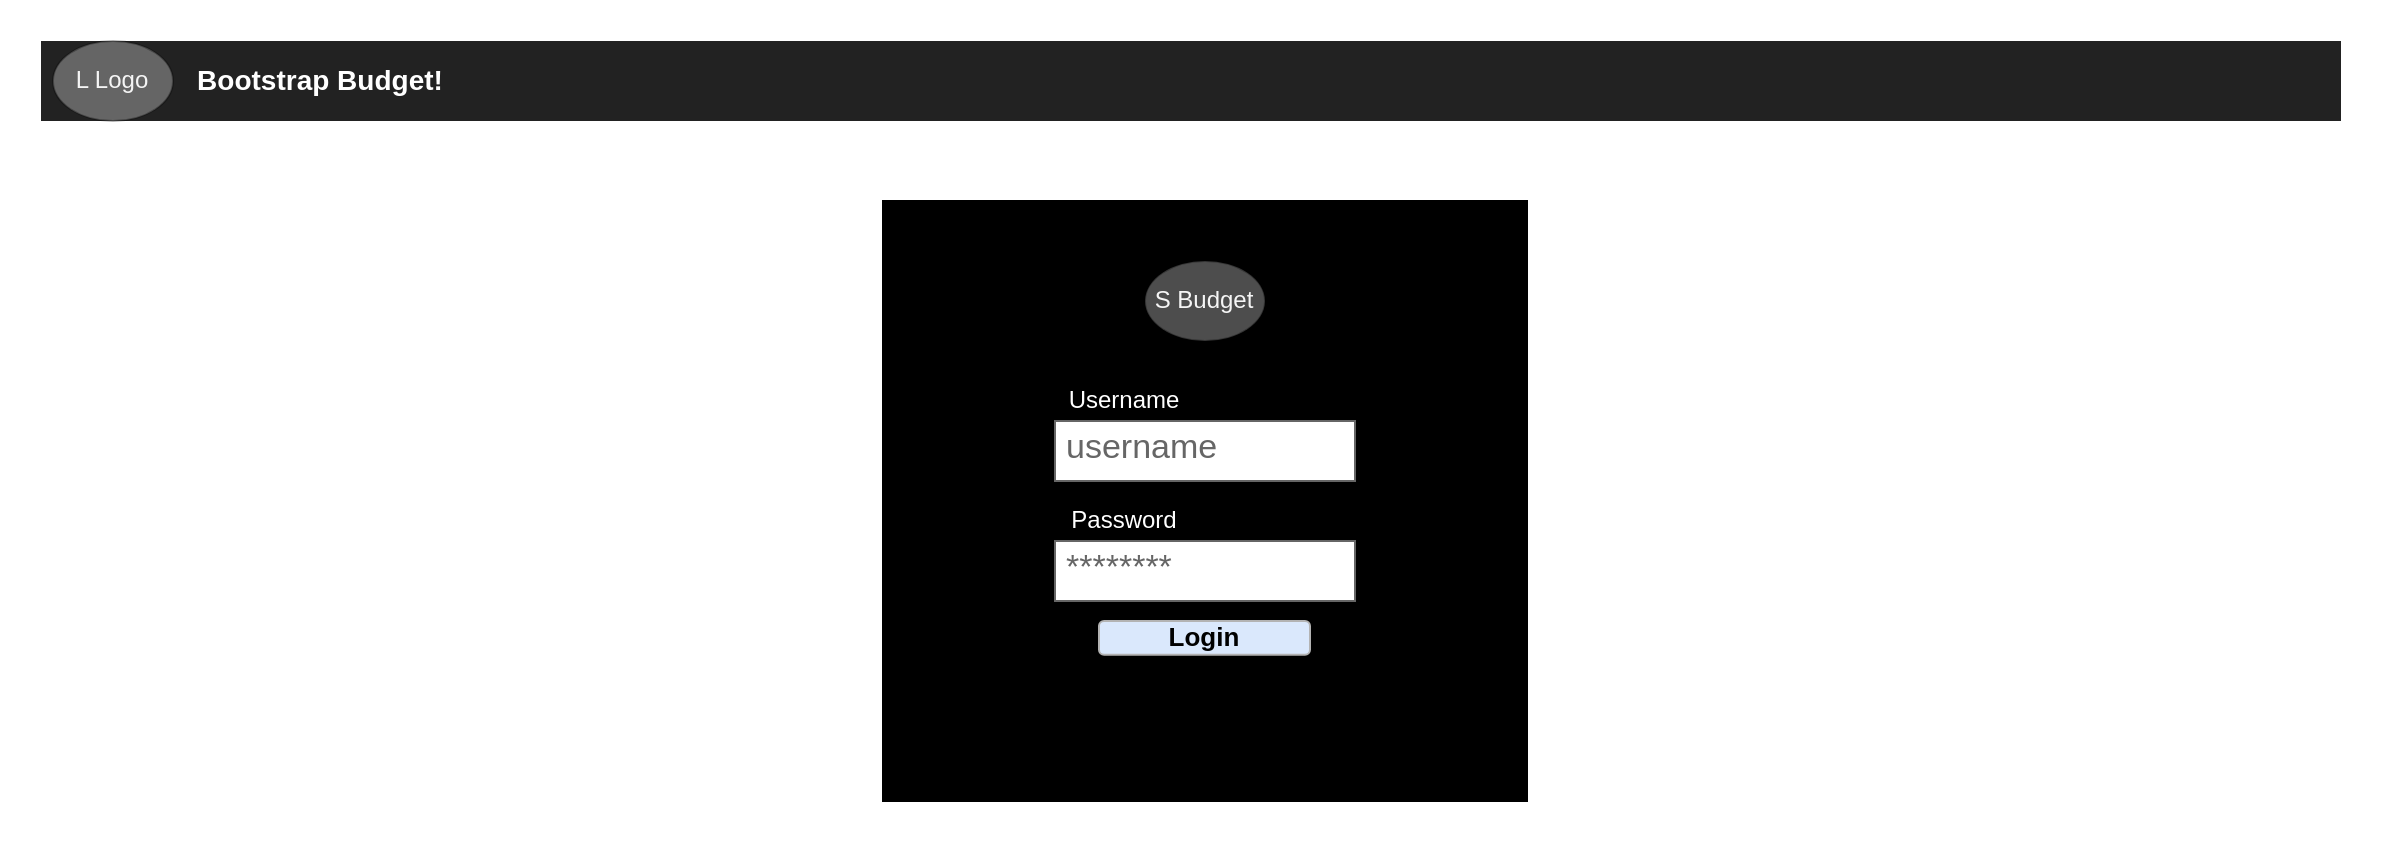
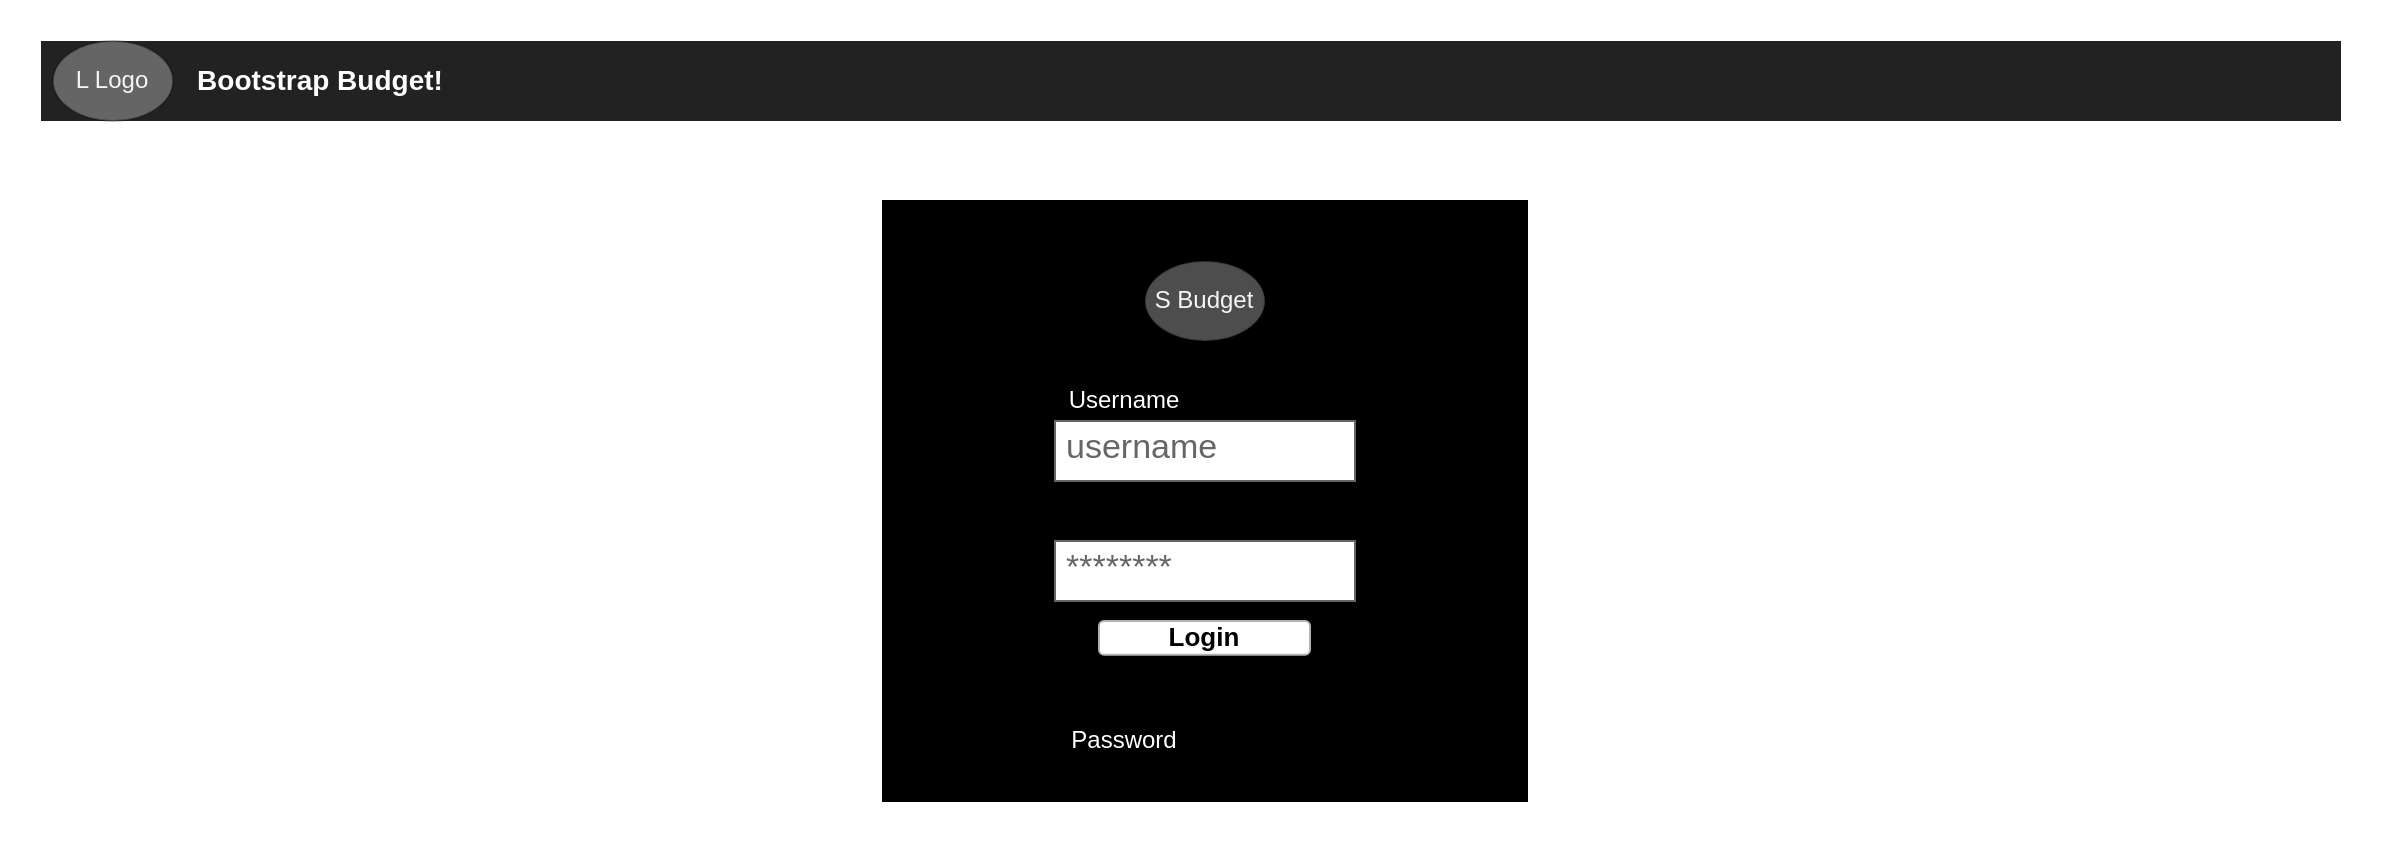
node "Password": moved (1125, 521) -> (1125, 741)
node "Login": fillcolor #dae8fc -> #ffffff
